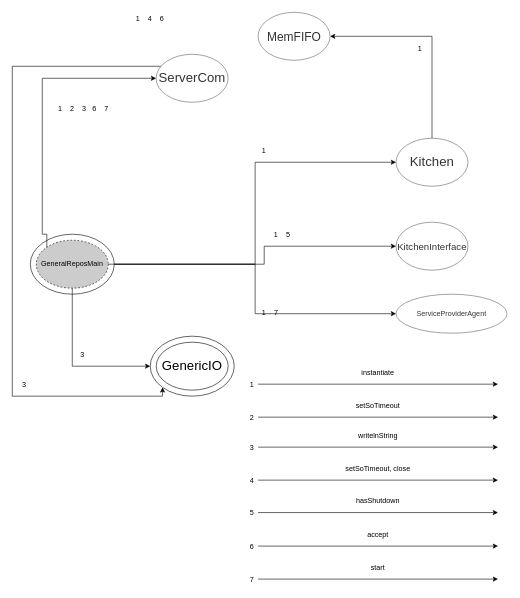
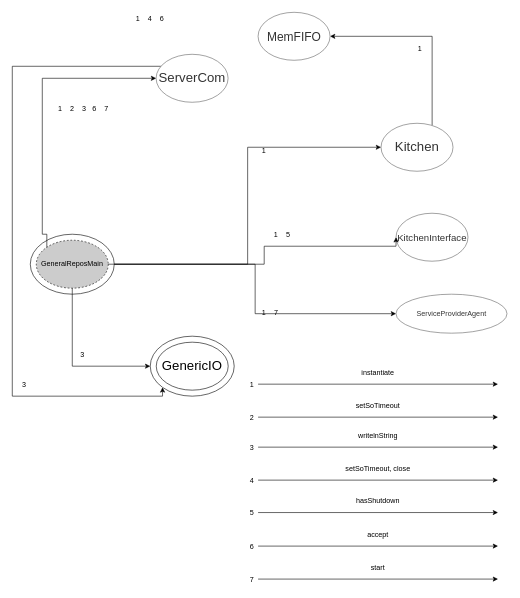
node "Kitchen": moved (432, 162) -> (417, 147)
node "KitchenInterface": moved (432, 246) -> (432, 237)
